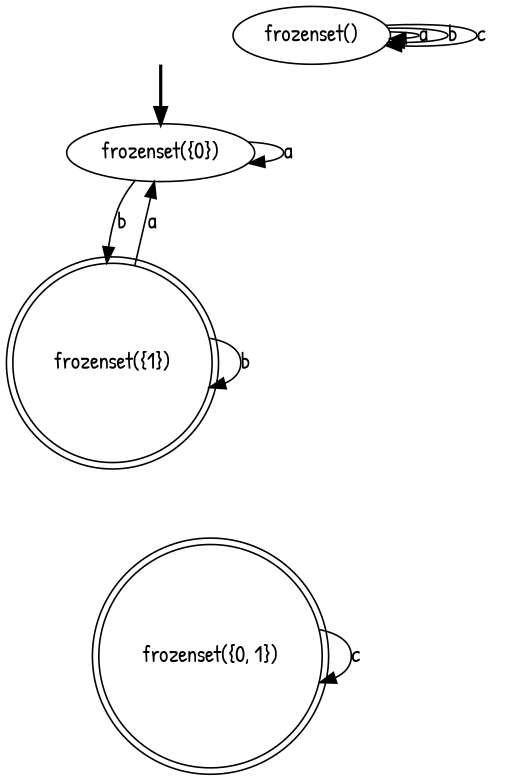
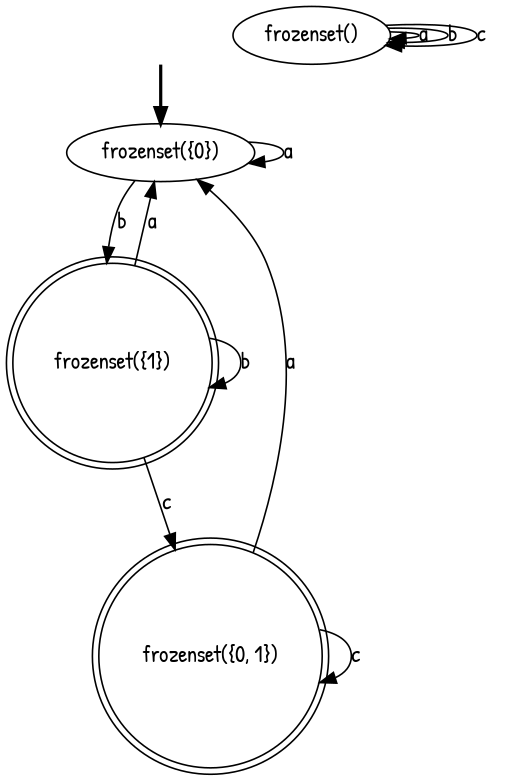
edge "frozenset({0, 1})" -> "frozenset({0})": added, label "a"
edge "frozenset({1})" -> "frozenset({0, 1})": added, label "c"
